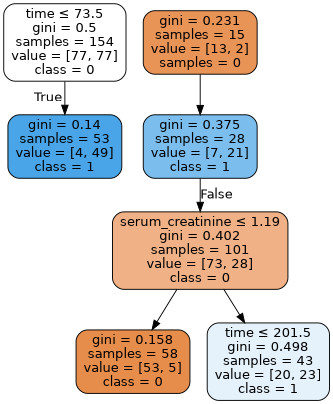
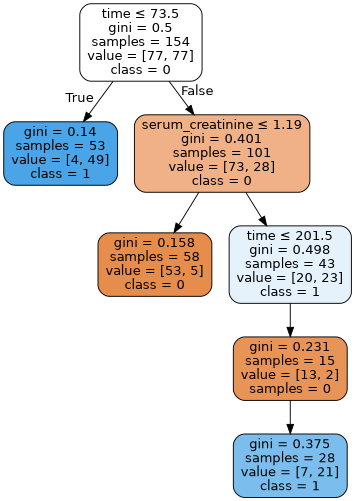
edge "gini = 0.375" -> "serum_creatinine ≤ 1.19": now "time ≤ 73.5" -> "serum_creatinine ≤ 1.19"
node "serum_creatinine ≤ 1.19": text "gini = 0.402" -> "gini = 0.401"
edge "time ≤ 201.5" -> "gini = 0.231": added
